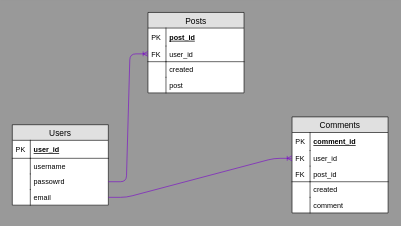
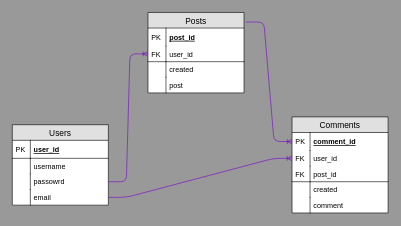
edge "Posts" -> "comment_id": added
